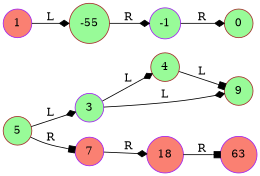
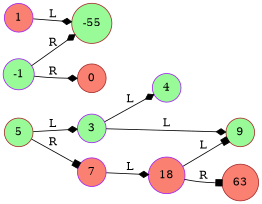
edge "-55" -> "-1": reversed
node "0": fillcolor palegreen -> salmon
node "4": color brown -> purple
edge "4" -> "9": now "18" -> "9"
edge "7" -> "18": label "R" -> "L"
node "63": color purple -> brown
